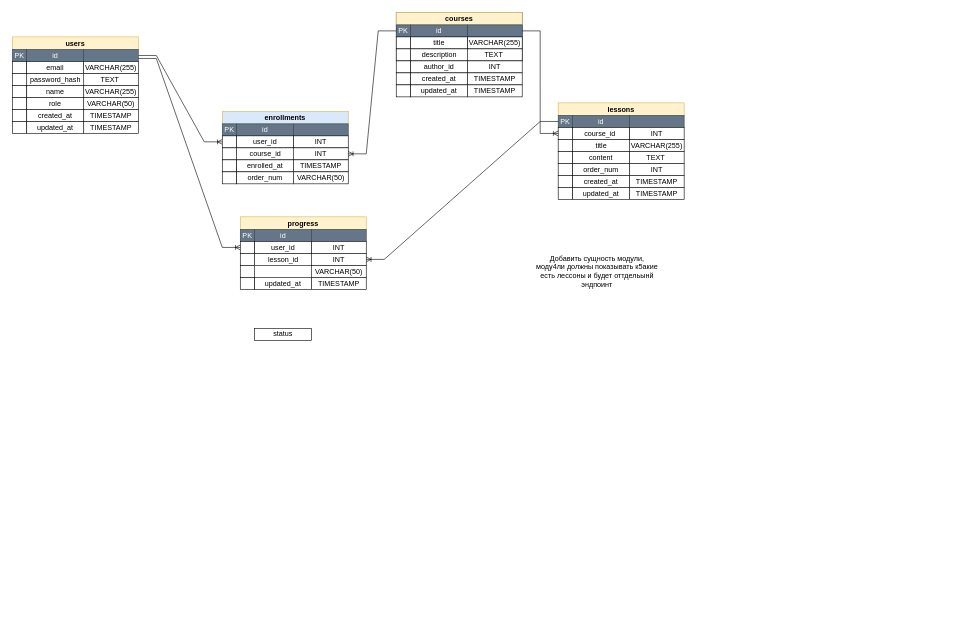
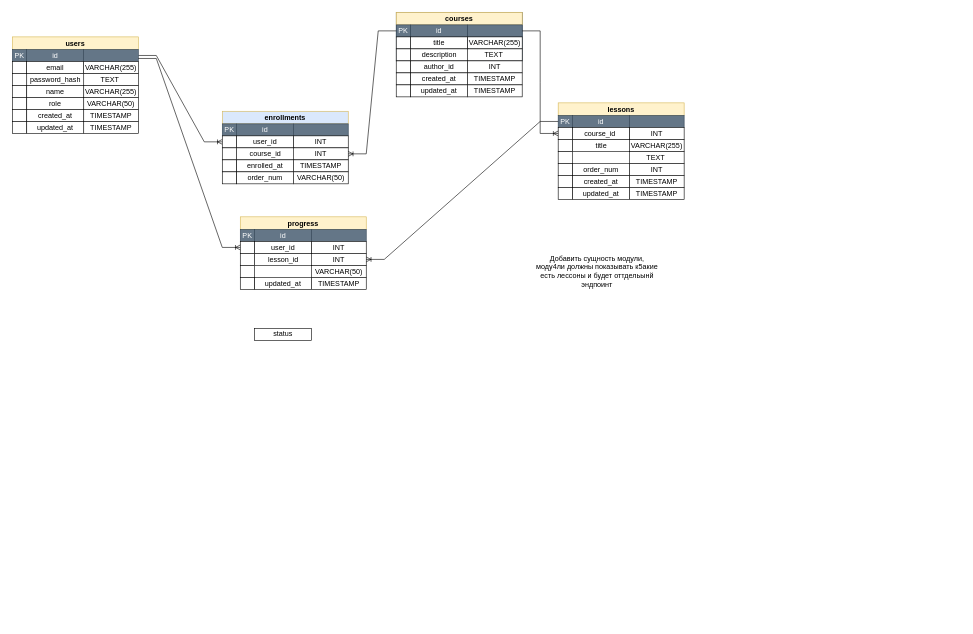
node "content": removed
